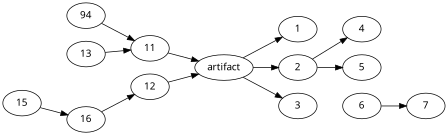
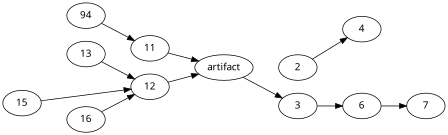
node "1": removed
edge "13" -> "11": now "13" -> "12"
edge "artifact" -> "2": removed
node "5": removed
edge "3" -> "6": added
edge "15" -> "16": now "15" -> "12"
